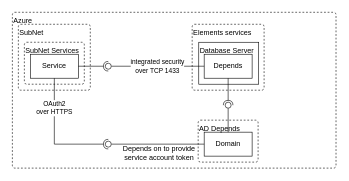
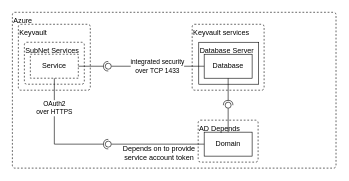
node "SubNet": label "SubNet" -> "Keyvault"
node "Elements services": label "Elements services" -> "Keyvault services"
node "Service": style solid -> dashed
node "Depends": label "Depends" -> "Database"
